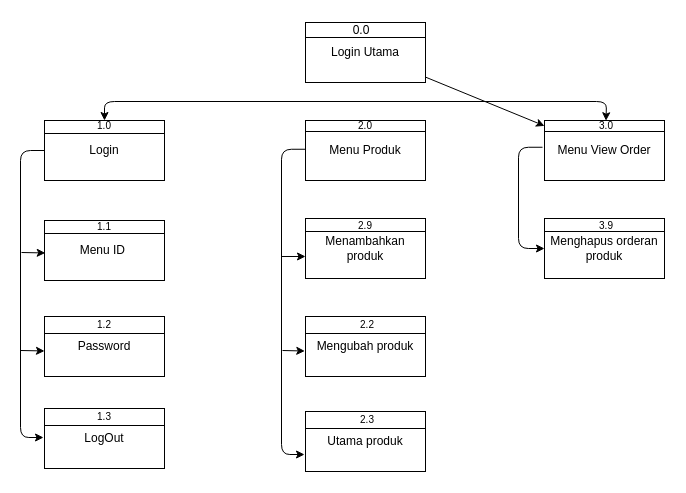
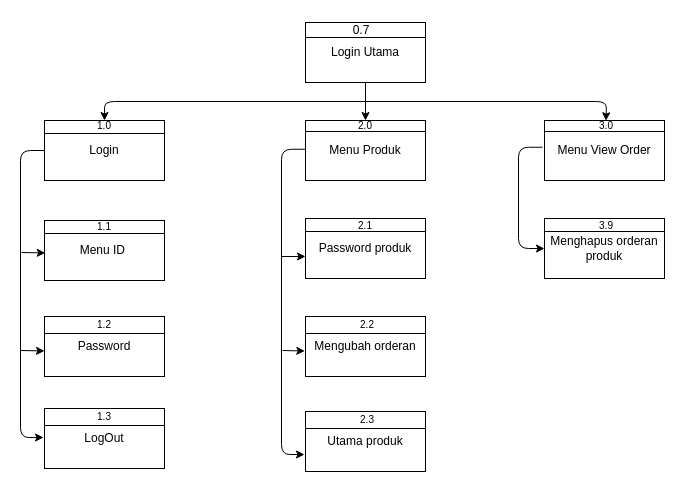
node "0.0": label "0.0" -> "0.7"
edge "Login Utama" -> "Menu View Order": now "Login Utama" -> "Menu Produk"
node "2.9": label "2.9" -> "2.1"
node "Menambahkan produk": label "Menambahkan produk" -> "Password produk"
node "Mengubah produk": label "Mengubah produk" -> "Mengubah orderan"
